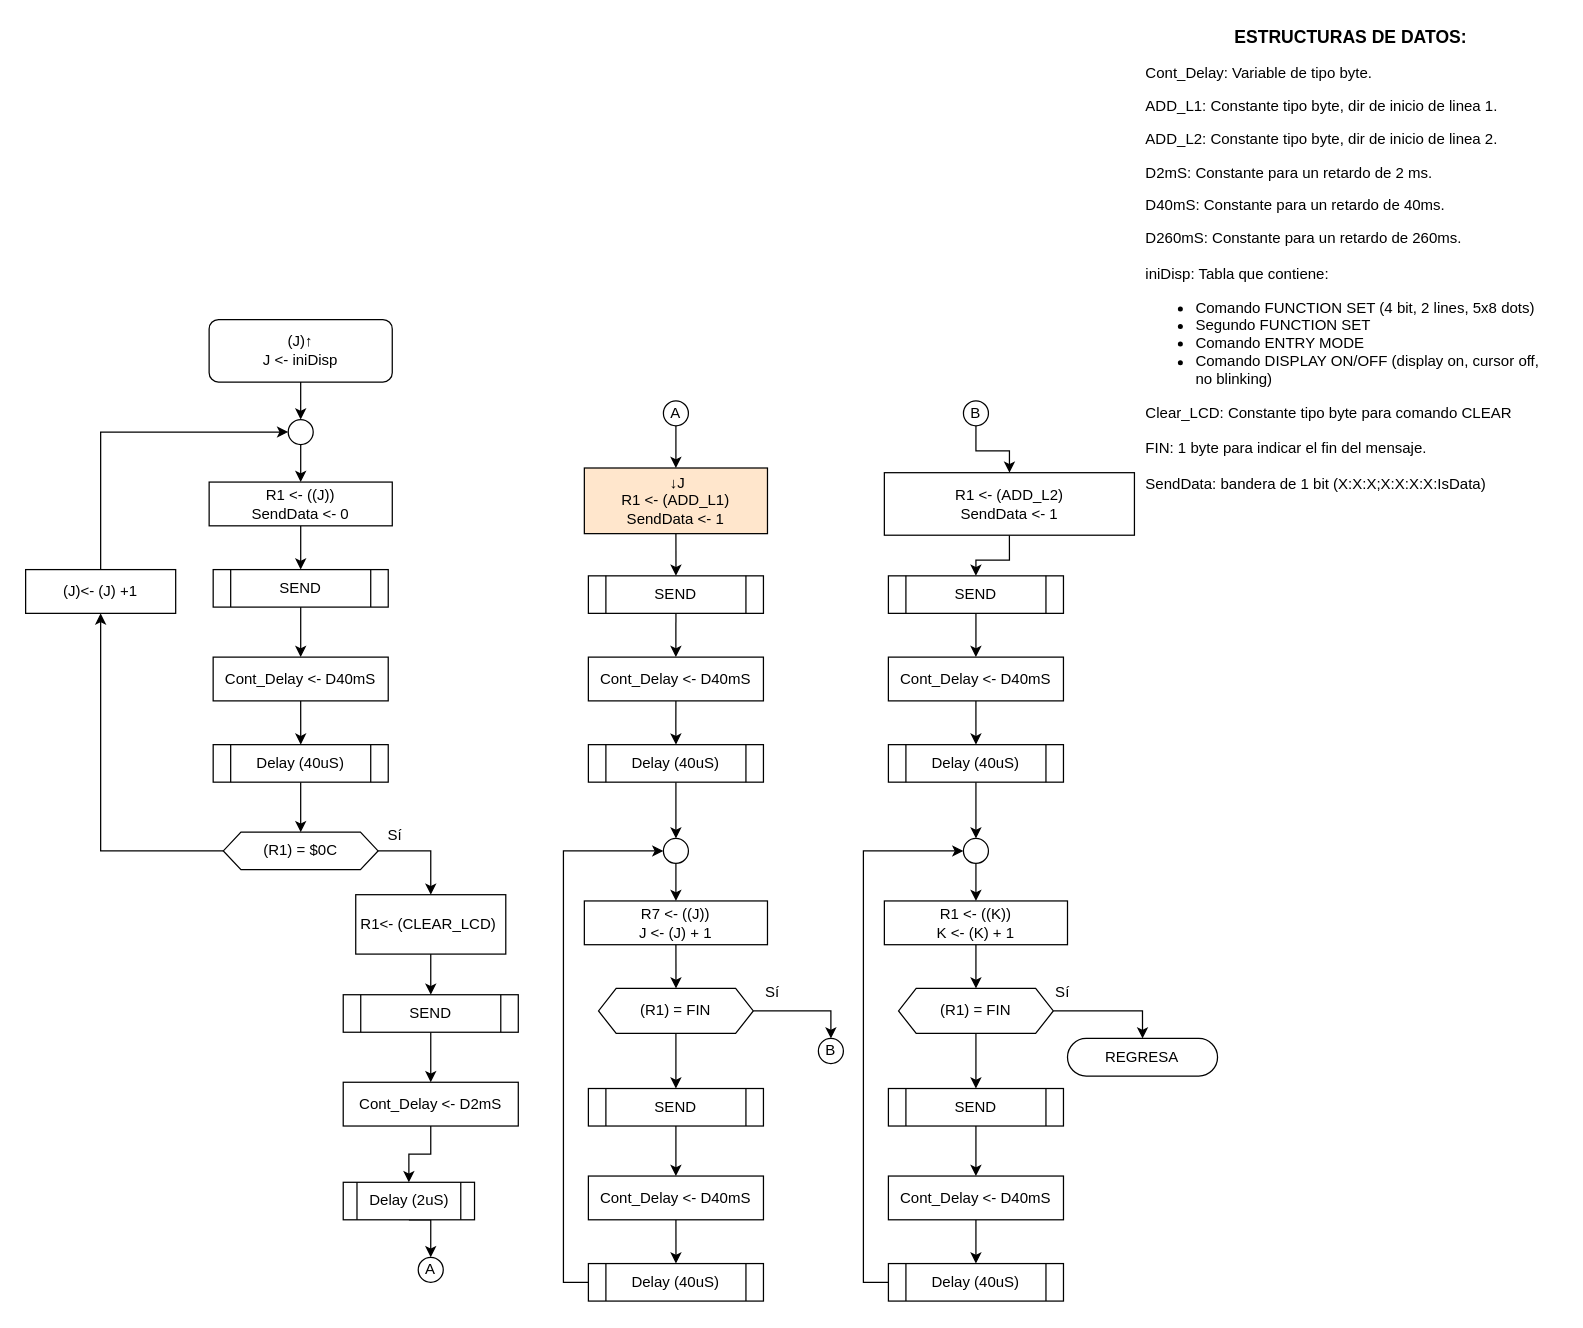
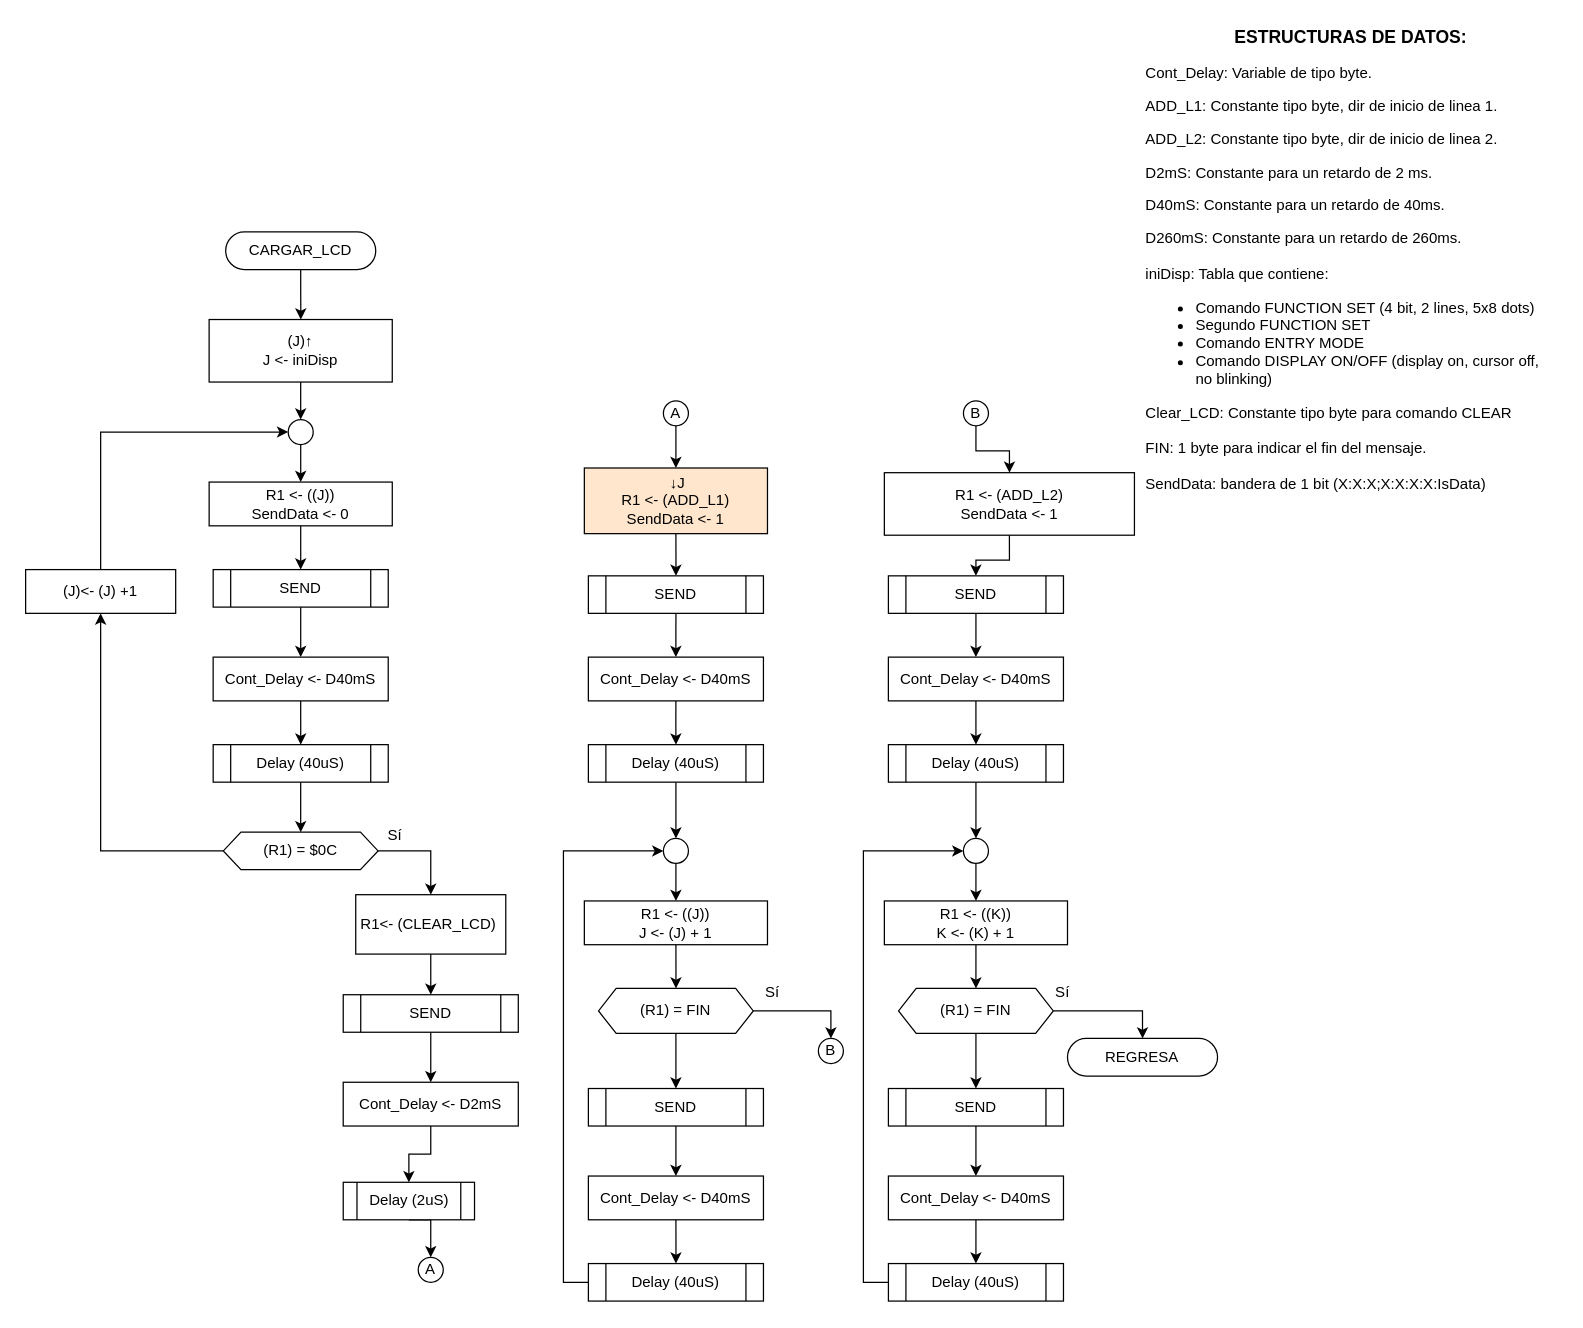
node "CARGAR_LCD": added
edge "CARGAR_LCD" -> "(J)↑ J <- iniDisp": added
node "(J)↑ J <- iniDisp": shape rounded rectangle -> rectangle
node "R7 <- ((J)) J <- (J) + 1": label "R7 <- ((J)) J <- (J) + 1" -> "R1 <- ((J)) J <- (J) + 1"
